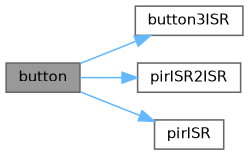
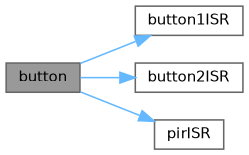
node "button3ISR": label "button3ISR" -> "button1ISR"
node "pirISR2ISR": label "pirISR2ISR" -> "button2ISR"
